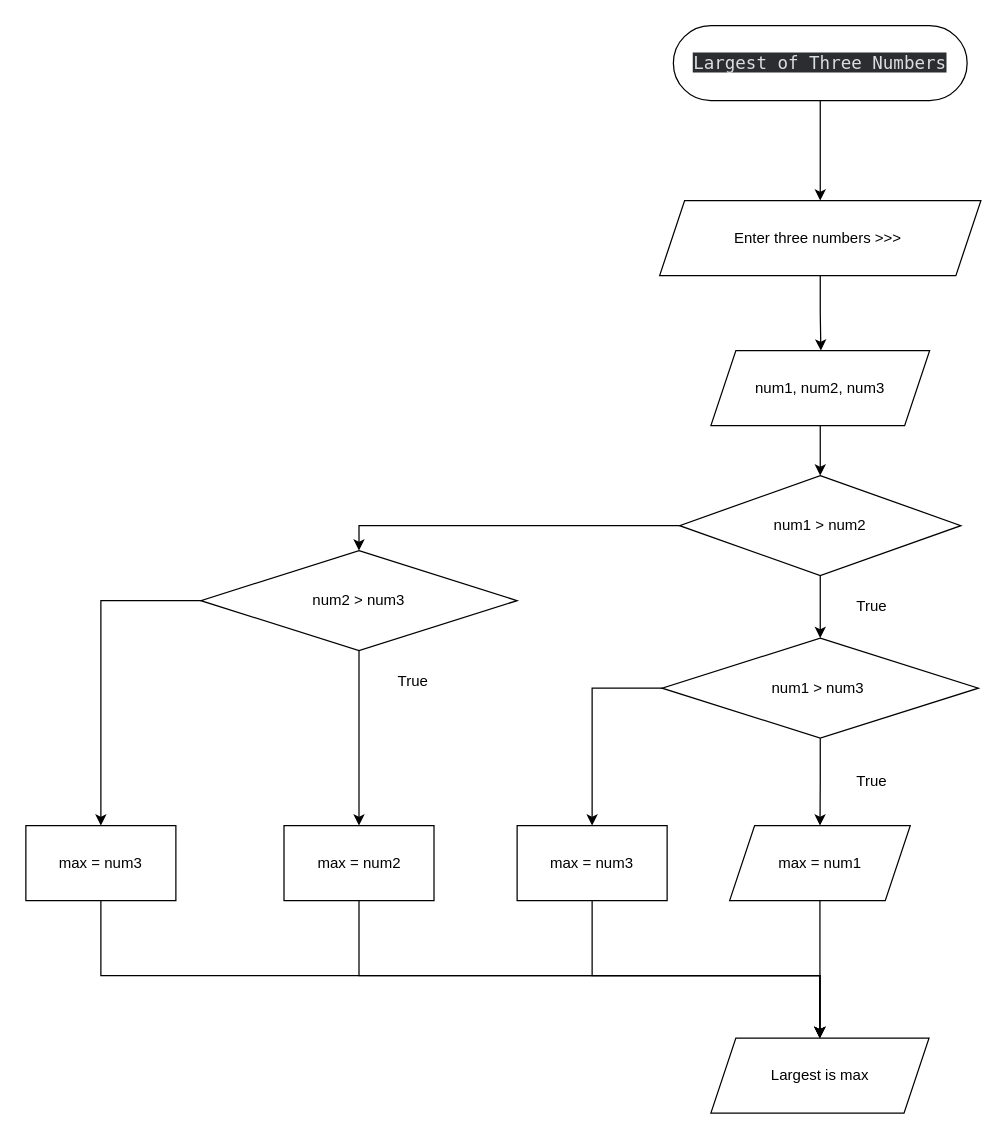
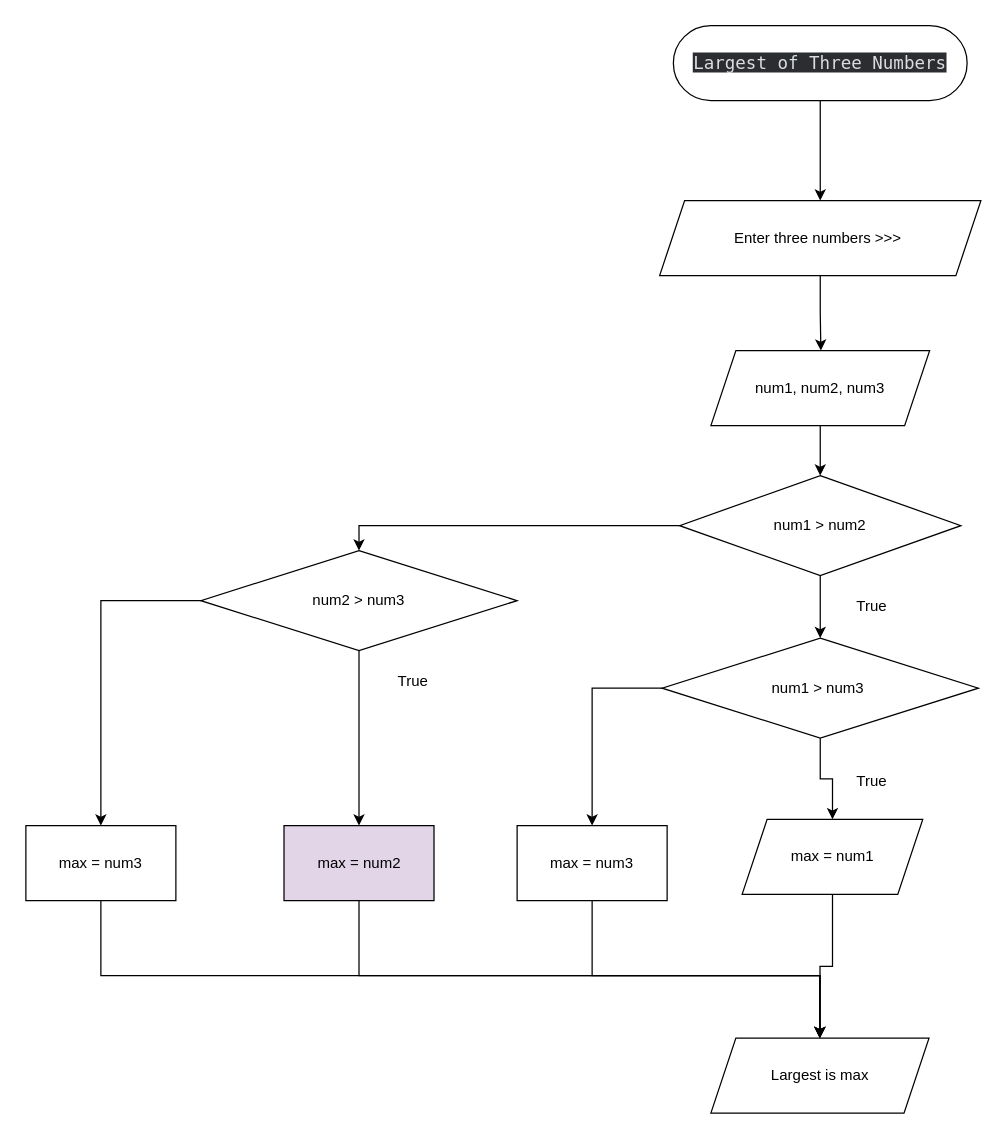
node "max = num2": fillcolor #ffffff -> #e1d5e7
node "max = num1": moved (820, 863) -> (832, 857)
